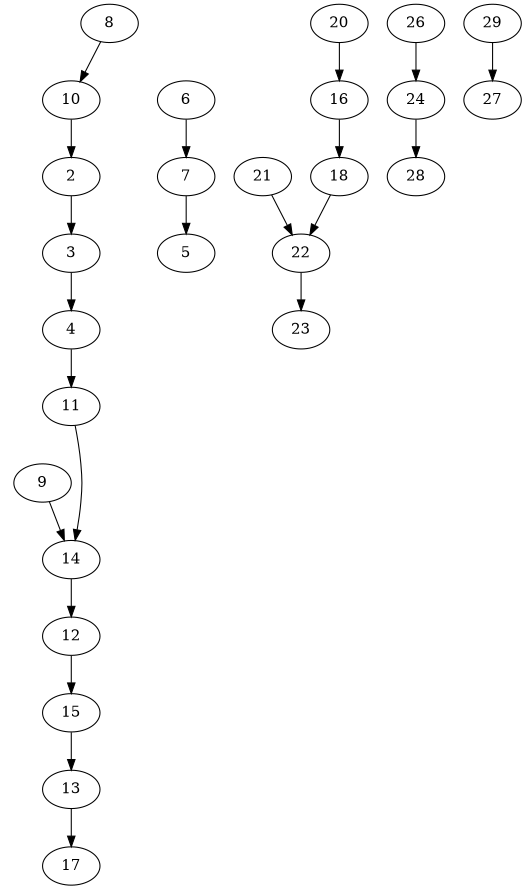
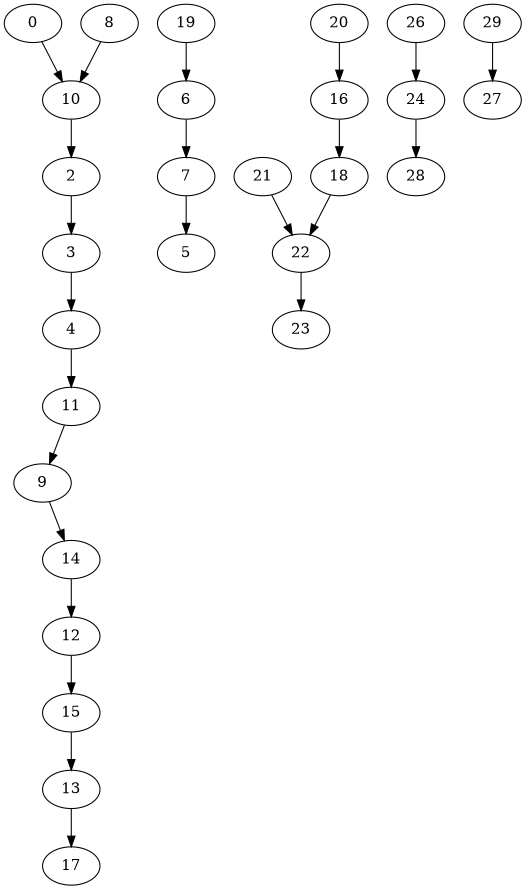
node "0": added
node "19": added
edge "11" -> "14": now "11" -> "9"
